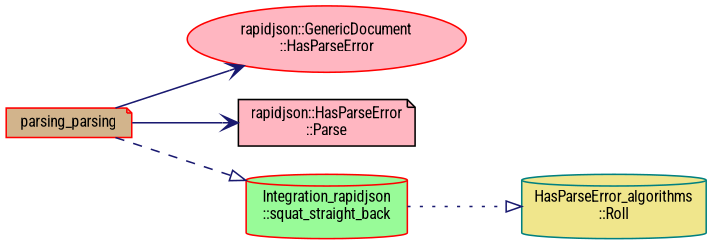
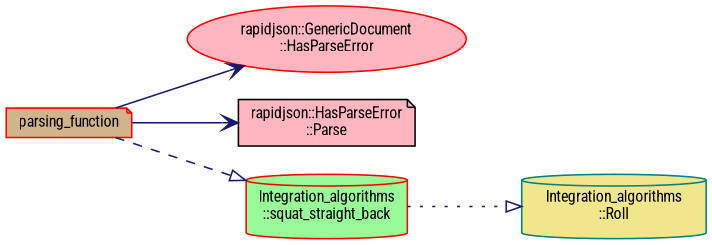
node "parsing_parsing": label "parsing_parsing" -> "parsing_function"
node "Integration_rapidjson ::squat_straight_back": label "Integration_rapidjson ::squat_straight_back" -> "Integration_algorithms ::squat_straight_back"
node "HasParseError_algorithms ::Roll": label "HasParseError_algorithms ::Roll" -> "Integration_algorithms ::Roll"
